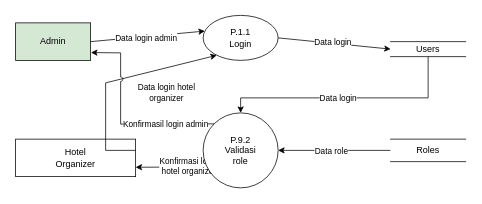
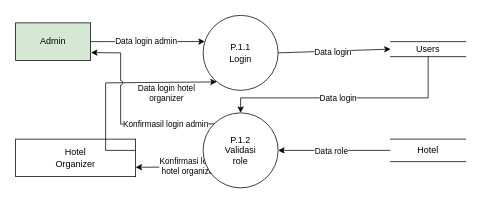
node "P.1.1 Login": size 75x45 -> 75x75
node "P.9.2 Validasi role": label "P.9.2 Validasi role" -> "P.1.2 Validasi role"
node "Roles": label "Roles" -> "Hotel"
